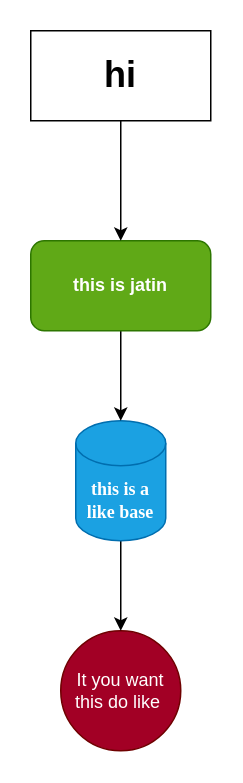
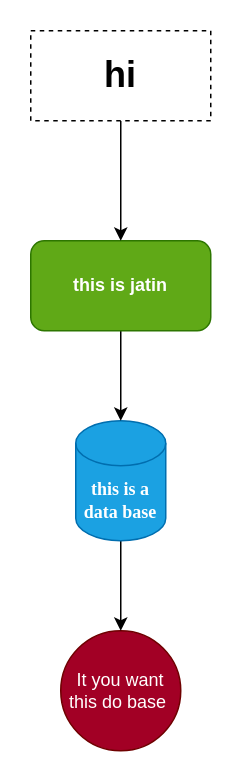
node "hi": style solid -> dashed
node "this is a like base": label "this is a like base" -> "this is a data base"
node "It you want this do like": label "It you want this do like" -> "It you want this do base"
